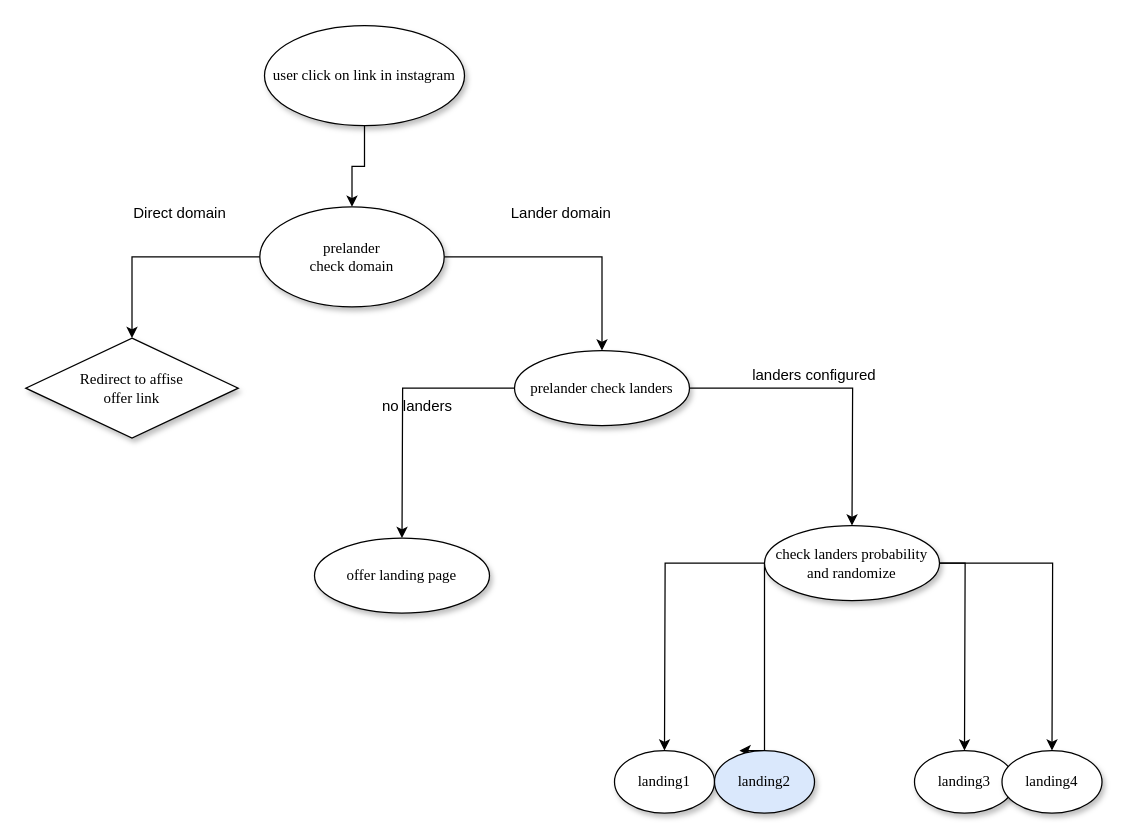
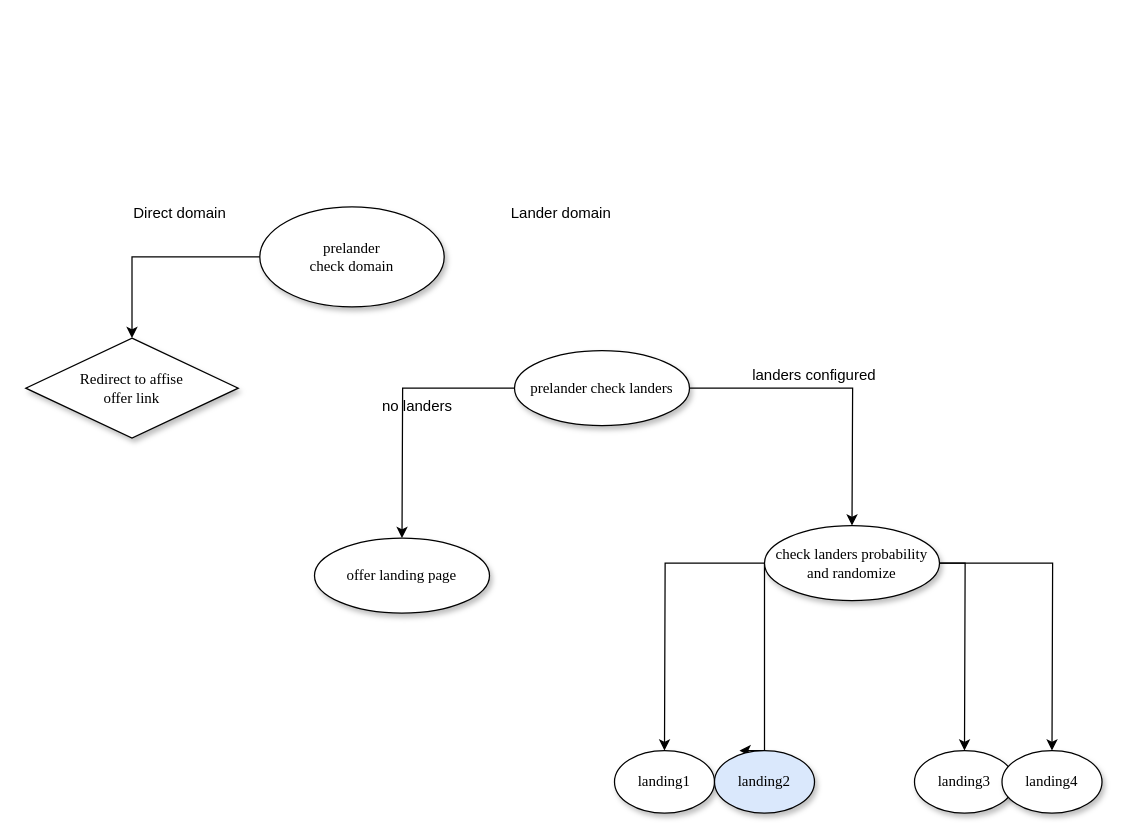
node "user click on link in instagram": removed
edge "user click on link in instagram" -> "prelander check domain": removed
edge "prelander check domain" -> "prelander check landers": removed
